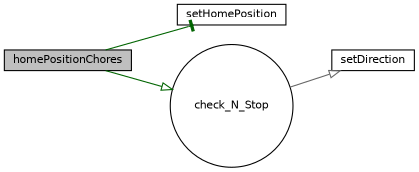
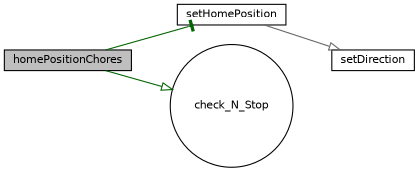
edge "check_N_Stop" -> "setDirection": now "setHomePosition" -> "setDirection"
